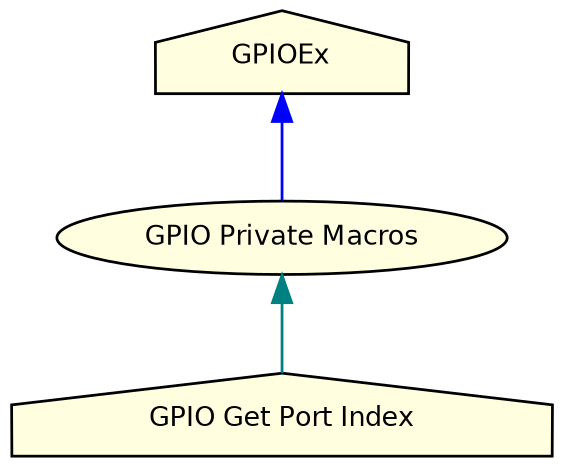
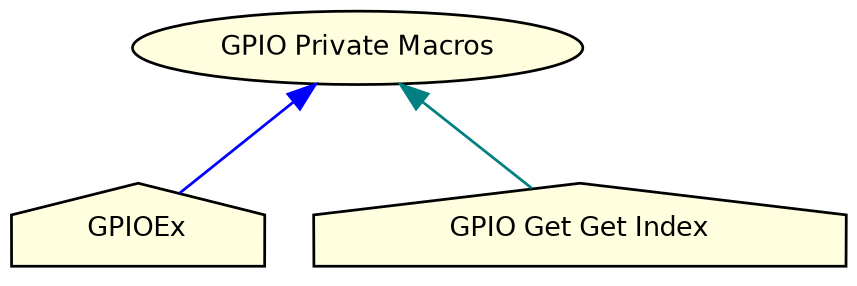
edge "GPIO Private Macros" -> "GPIOEx": reversed
node "GPIO Get Port Index": label "GPIO Get Port Index" -> "GPIO Get Get Index"
